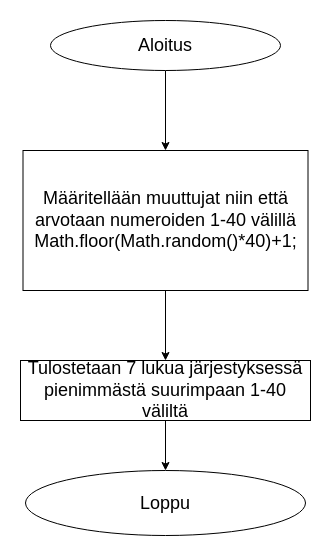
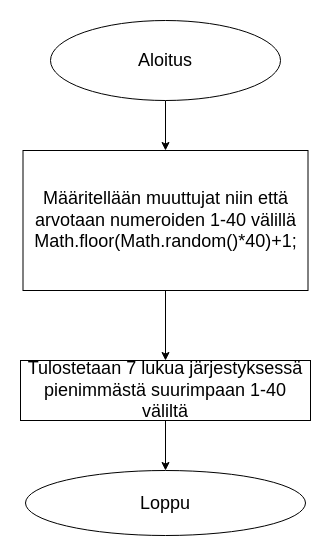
node "Aloitus": size 230x50 -> 230x80
